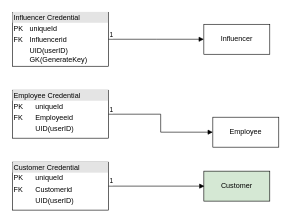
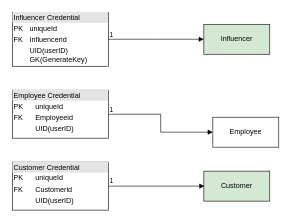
node "Influencer": fillcolor #ffffff -> #d5e8d4
